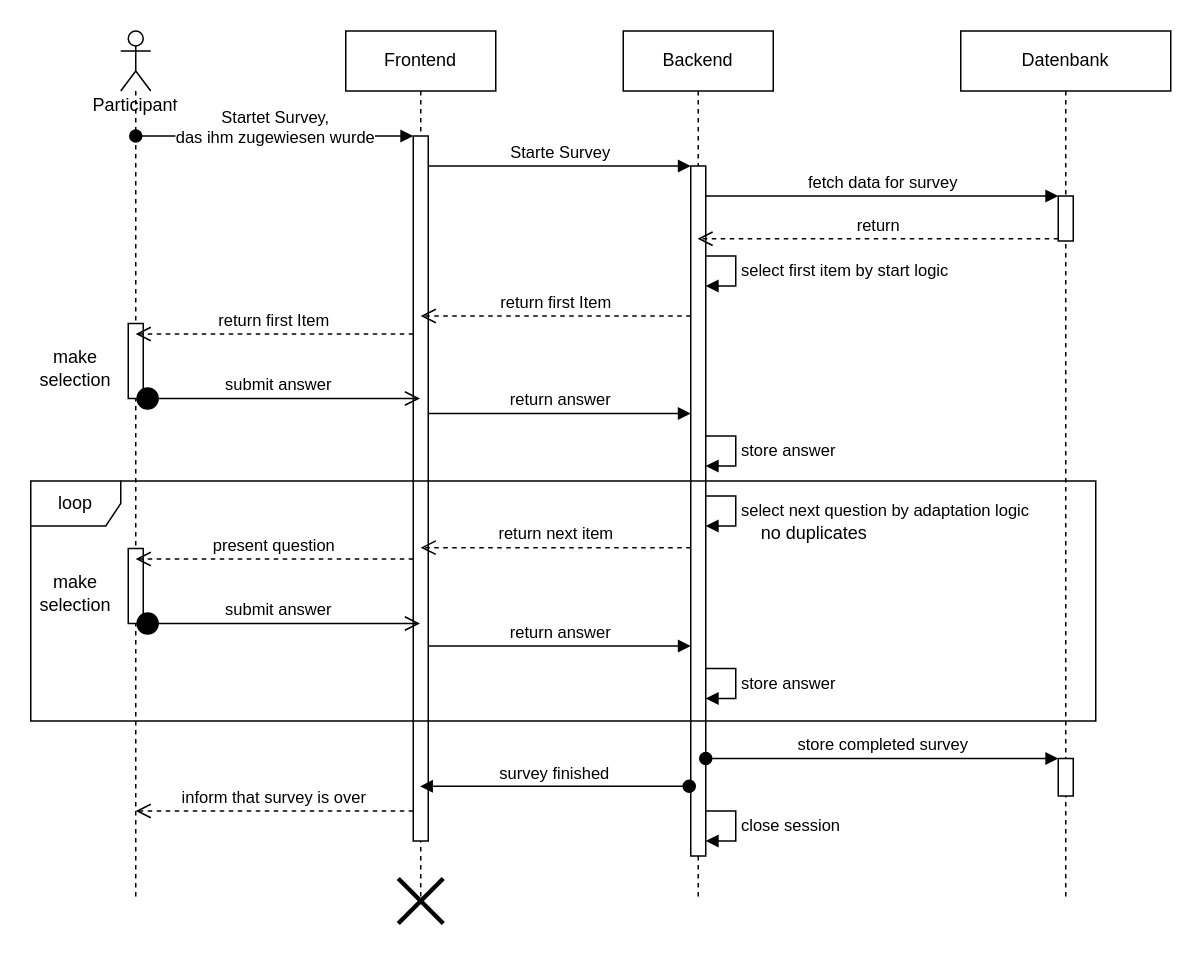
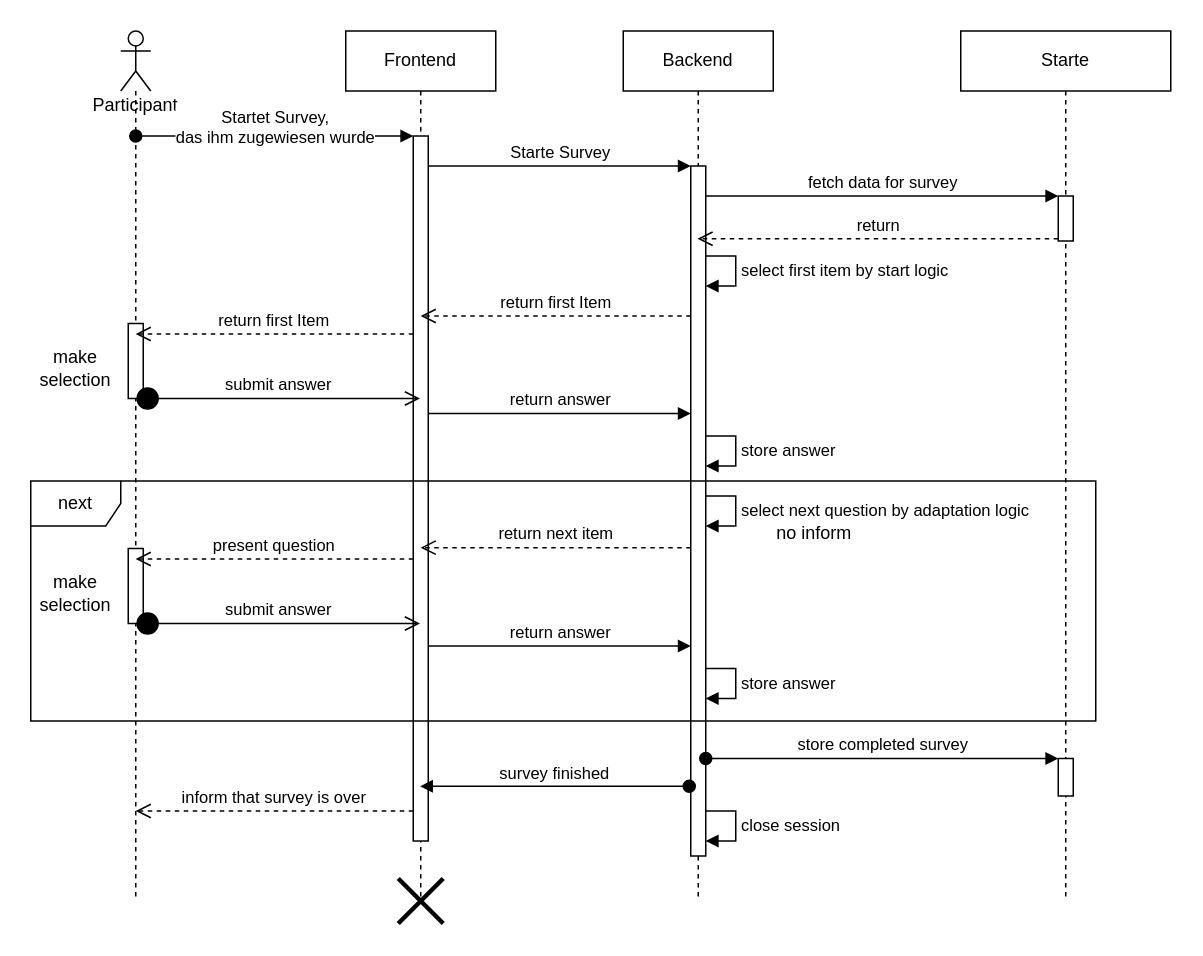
node "Datenbank": label "Datenbank" -> "Starte"
node "loop": label "loop" -> "next"
node "no duplicates": label "no duplicates" -> "no inform"
